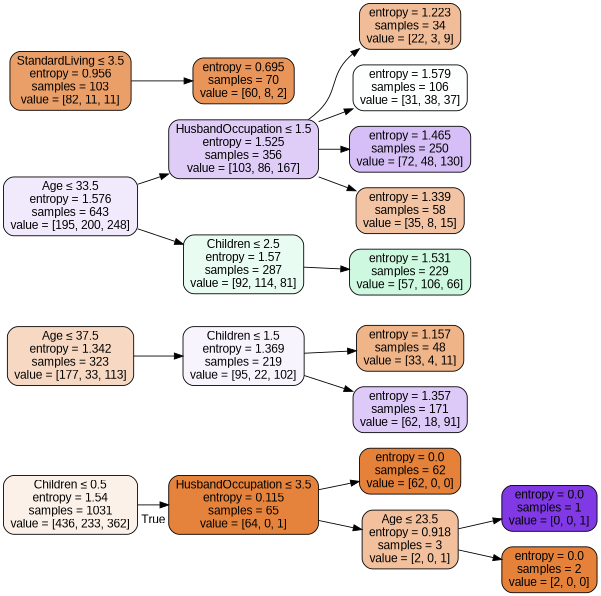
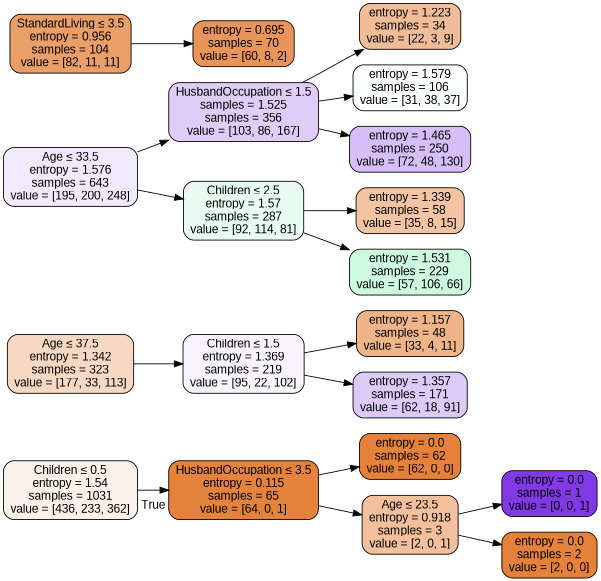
node "StandardLiving ≤ 3.5": text "samples = 103" -> "samples = 104"
node "HusbandOccupation ≤ 1.5": text "entropy = 1.525" -> "samples = 1.525"
edge "HusbandOccupation ≤ 1.5" -> "entropy = 1.339": now "Children ≤ 2.5" -> "entropy = 1.339"
